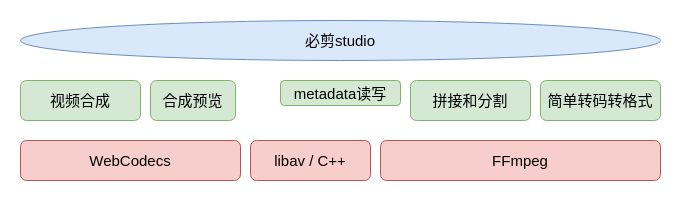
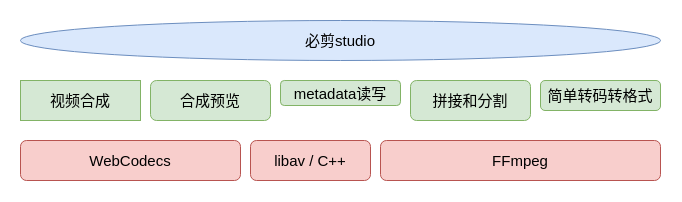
node "视频合成": shape rounded rectangle -> rectangle
node "合成预览": size 85x40 -> 120x40
node "简单转码转格式": size 120x40 -> 120x30
